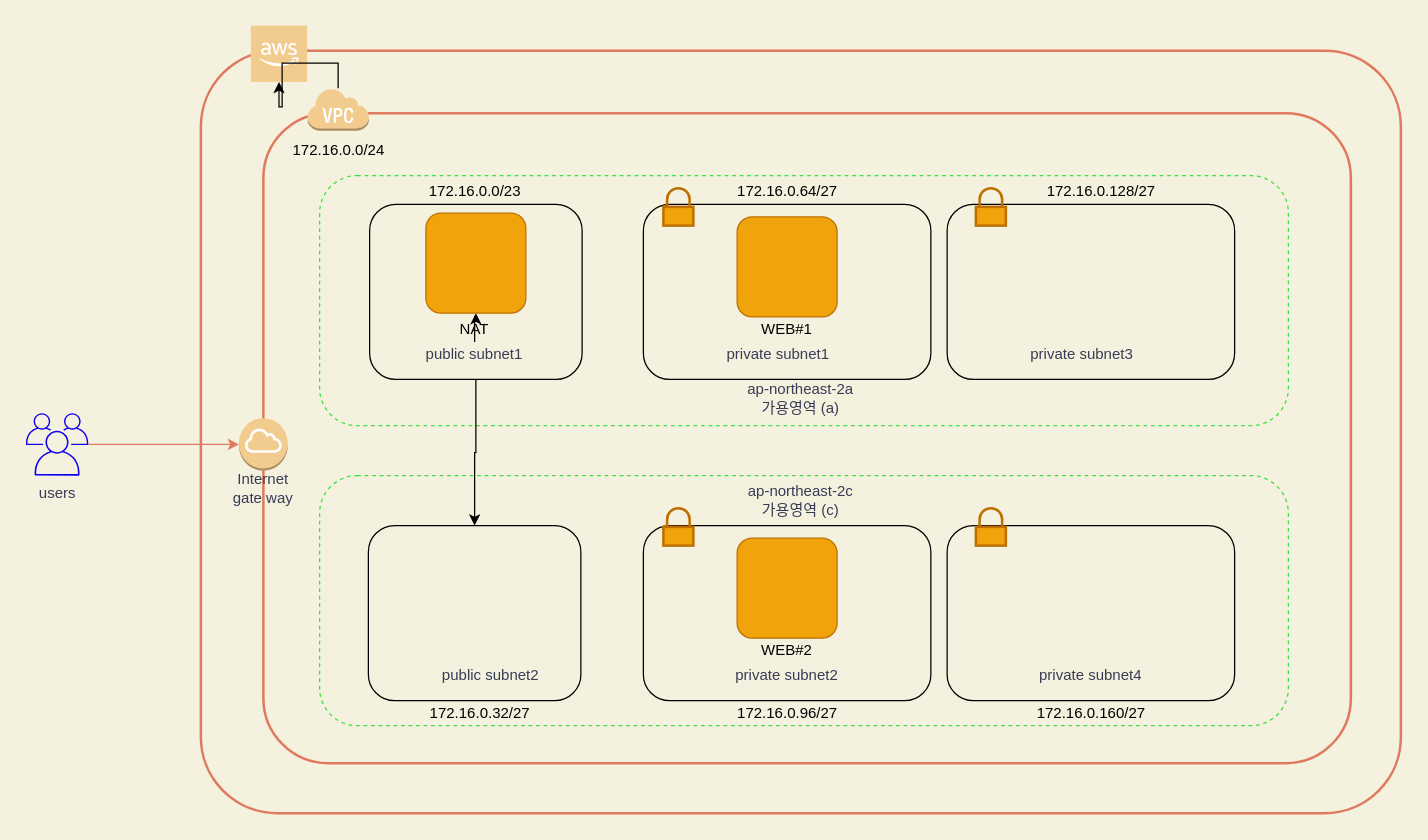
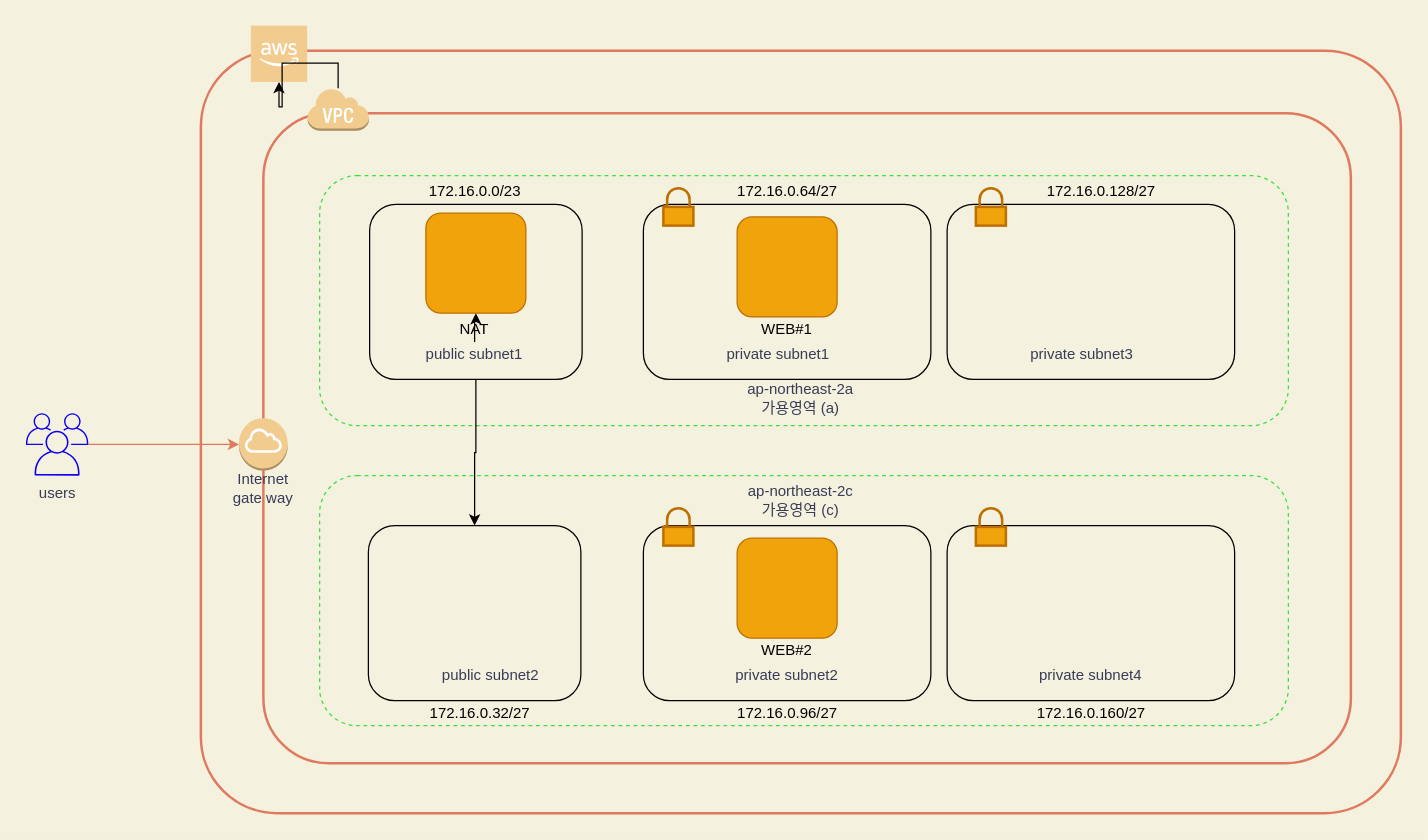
node "172.16.0.0/24": removed
